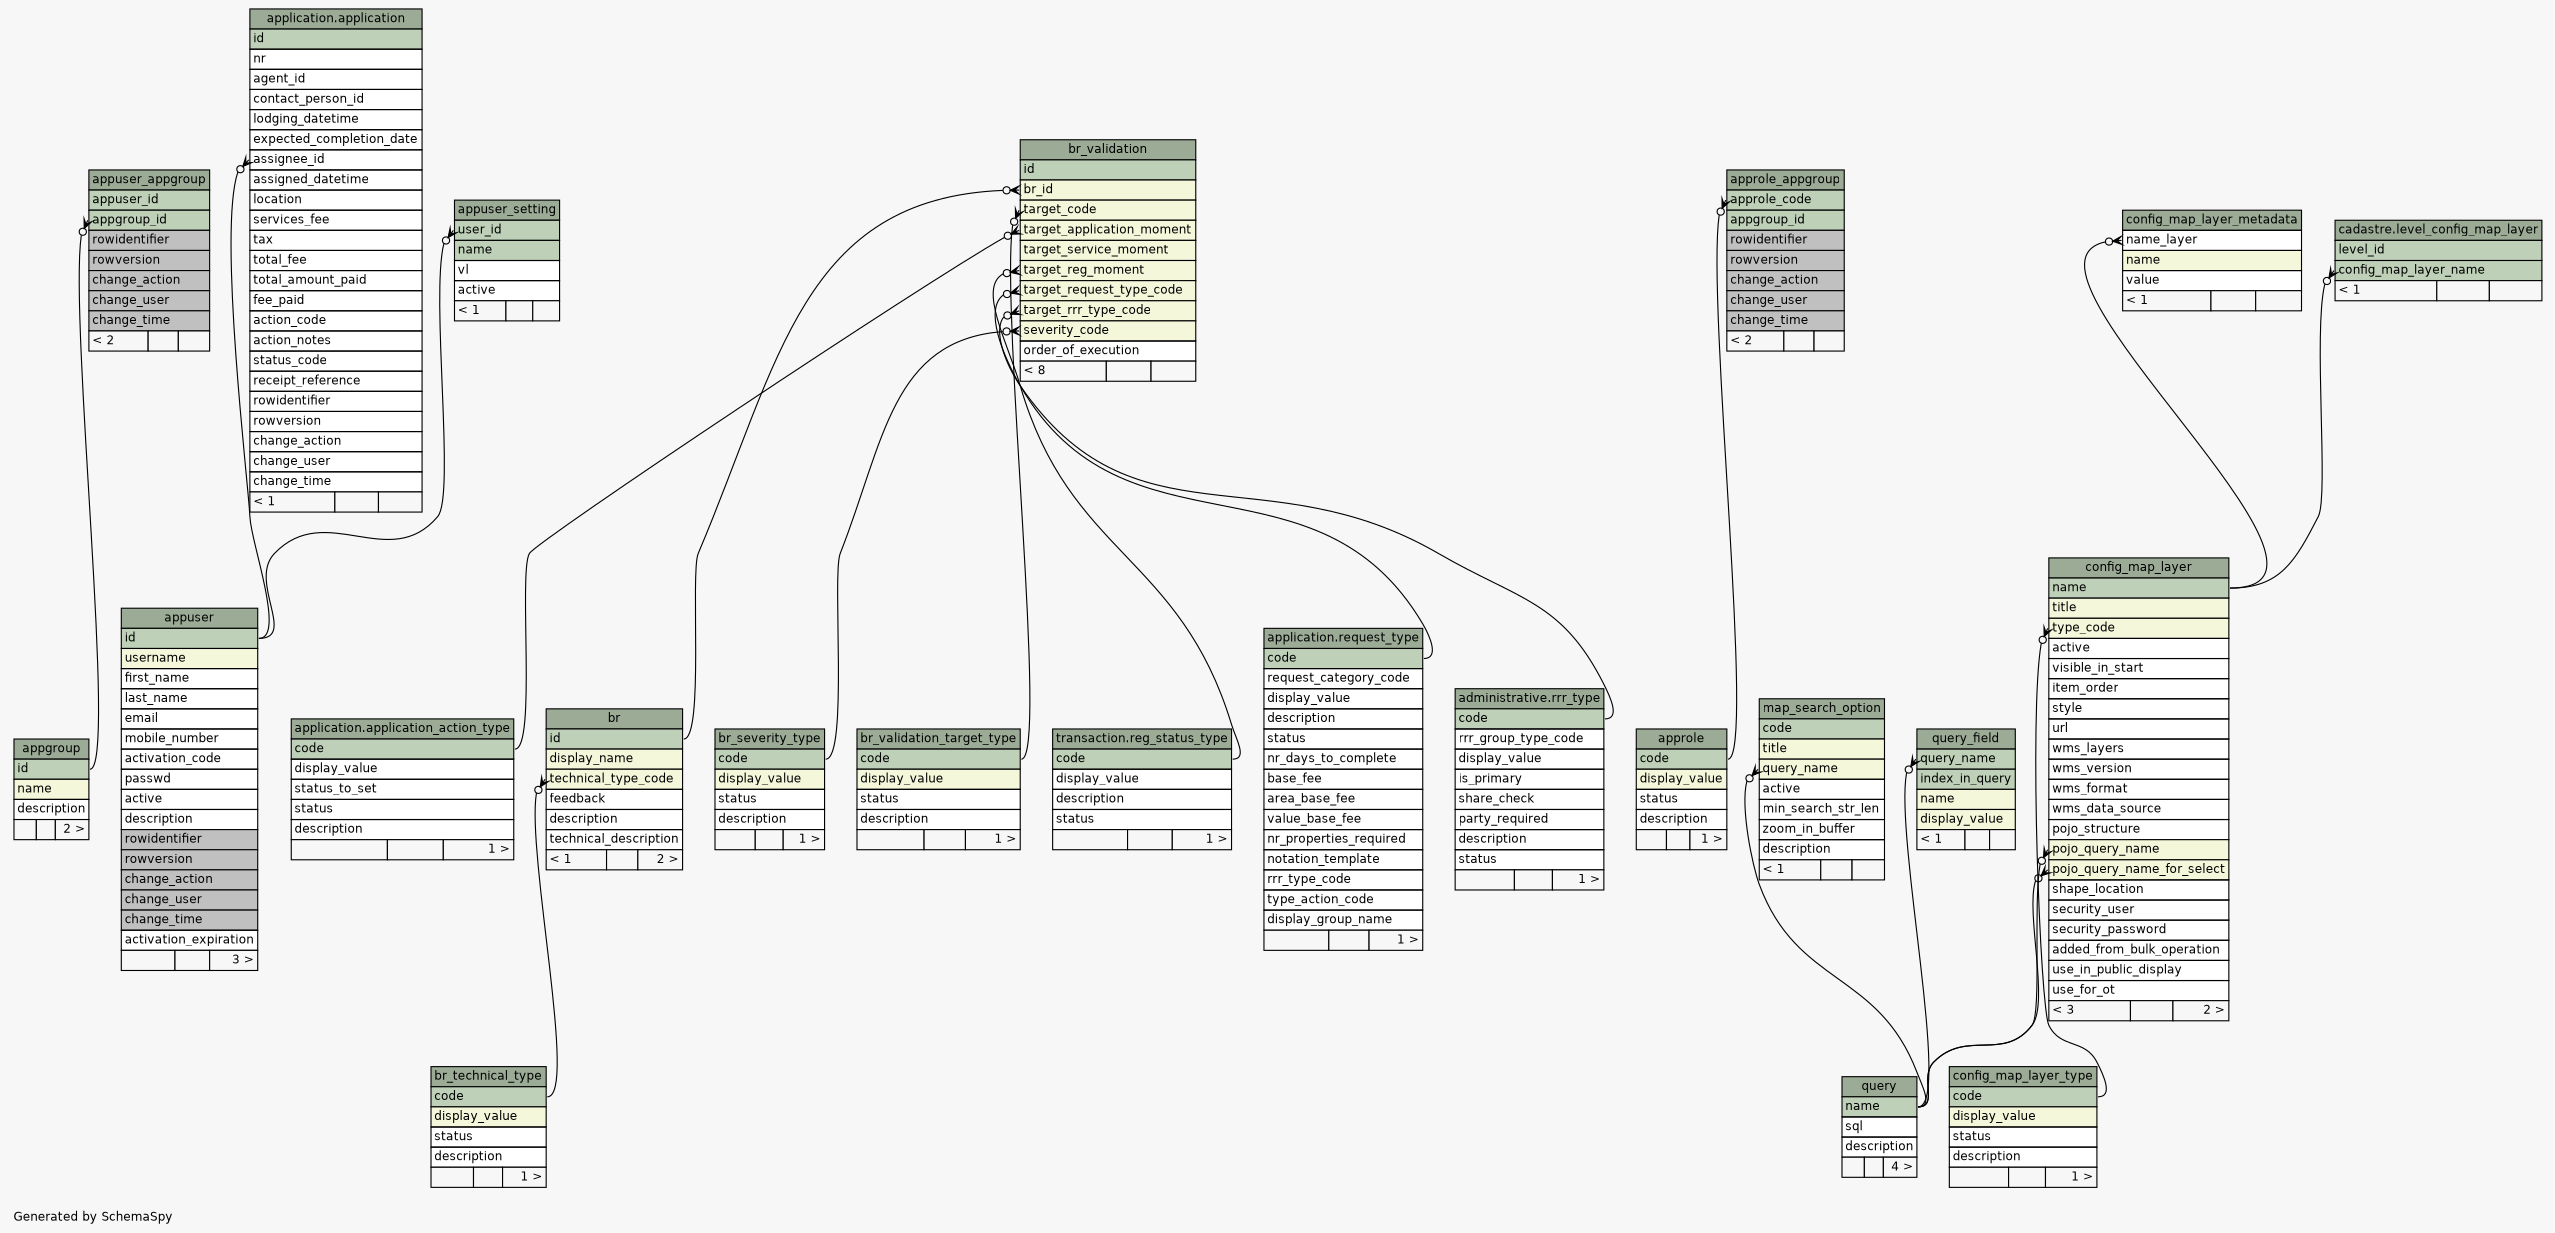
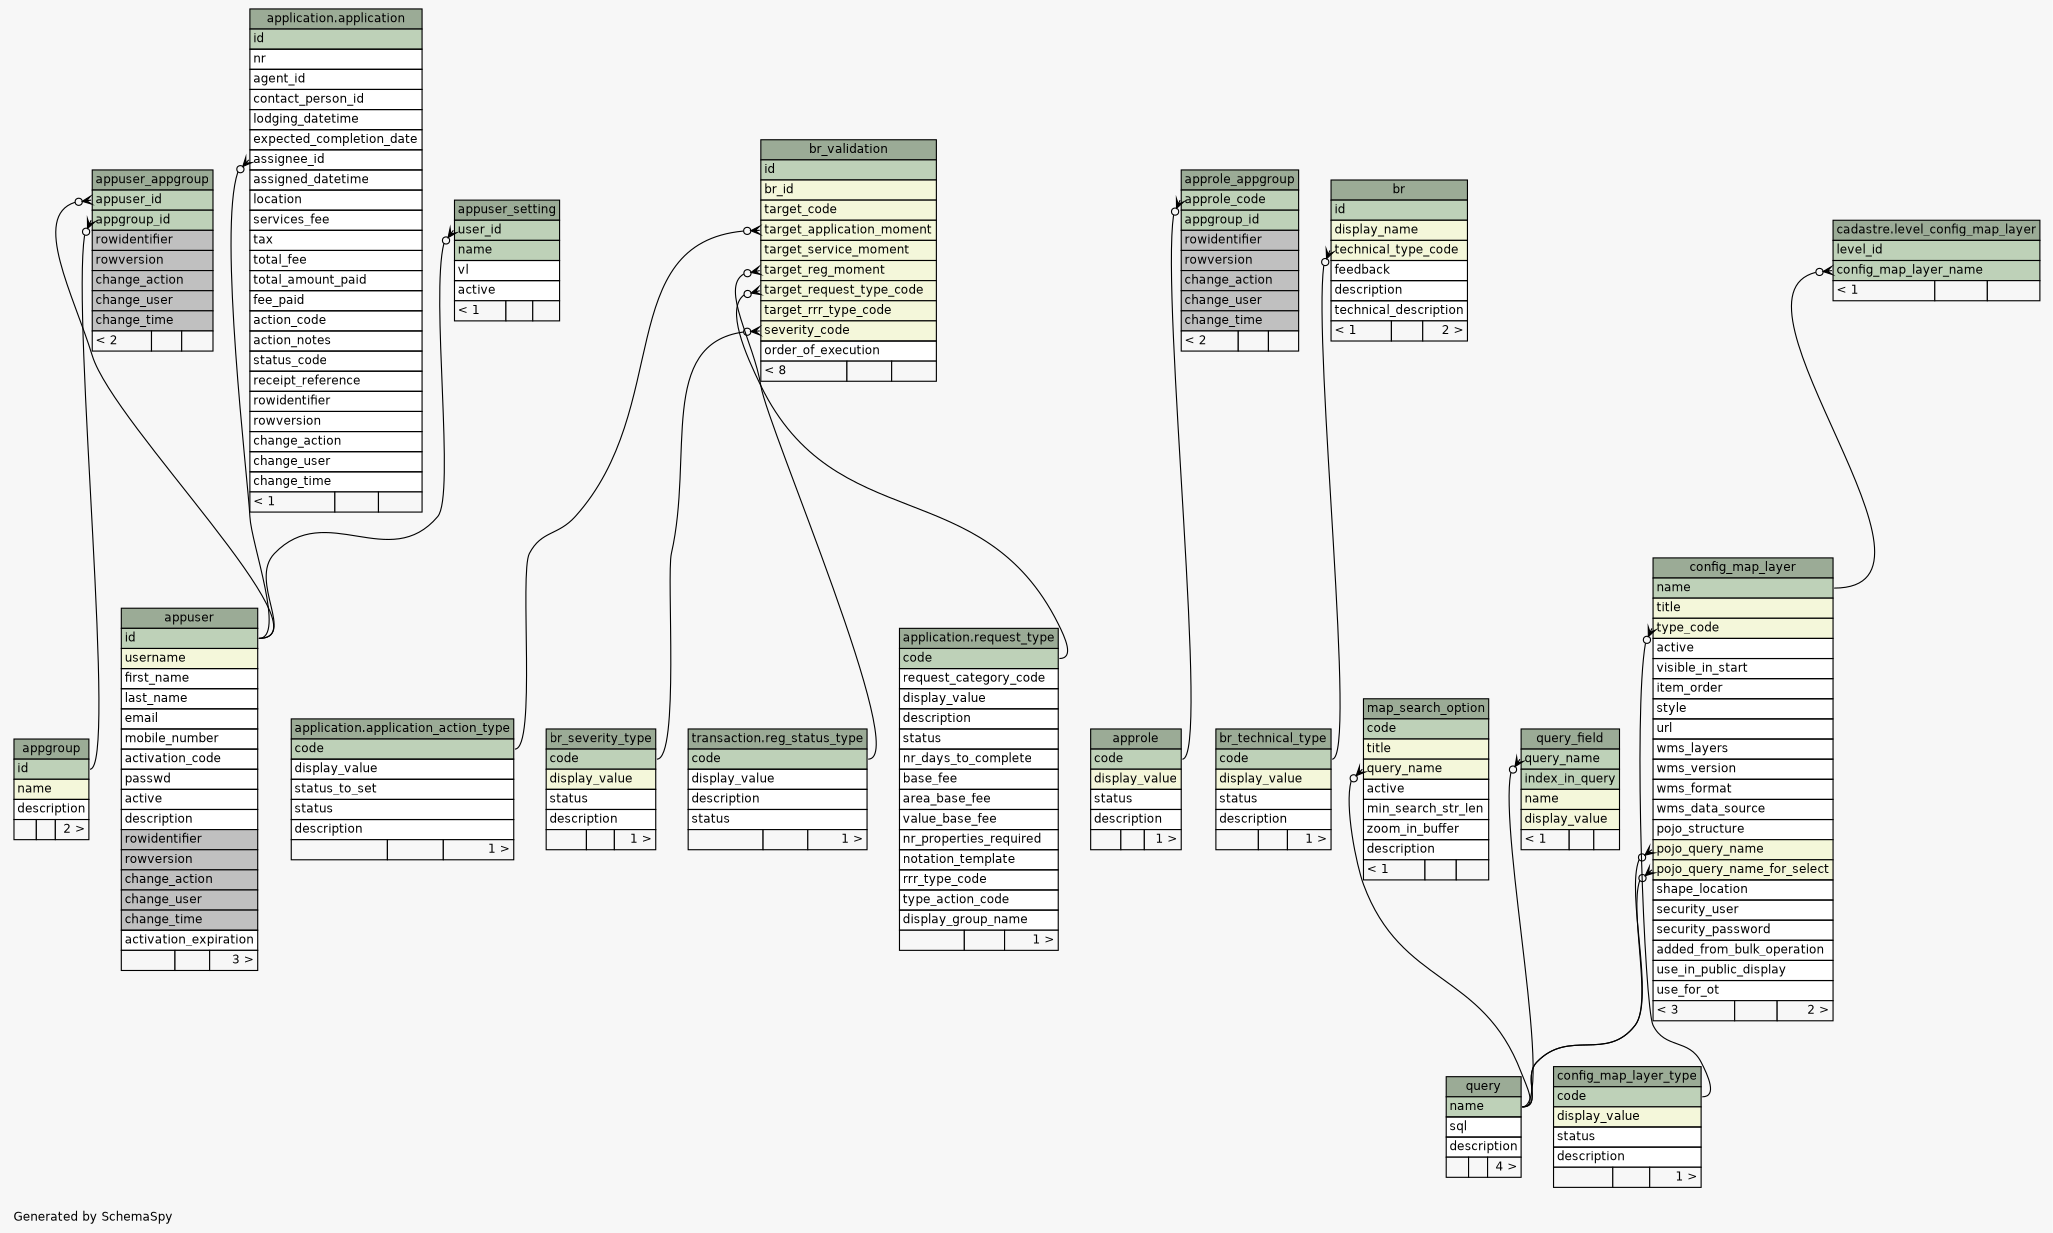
node "config_map_layer_metadata": removed
edge "br" -> "br_validation": removed
edge "appuser" -> "appuser_appgroup": added
node "br_validation_target_type": removed
node "administrative.rrr_type": removed
